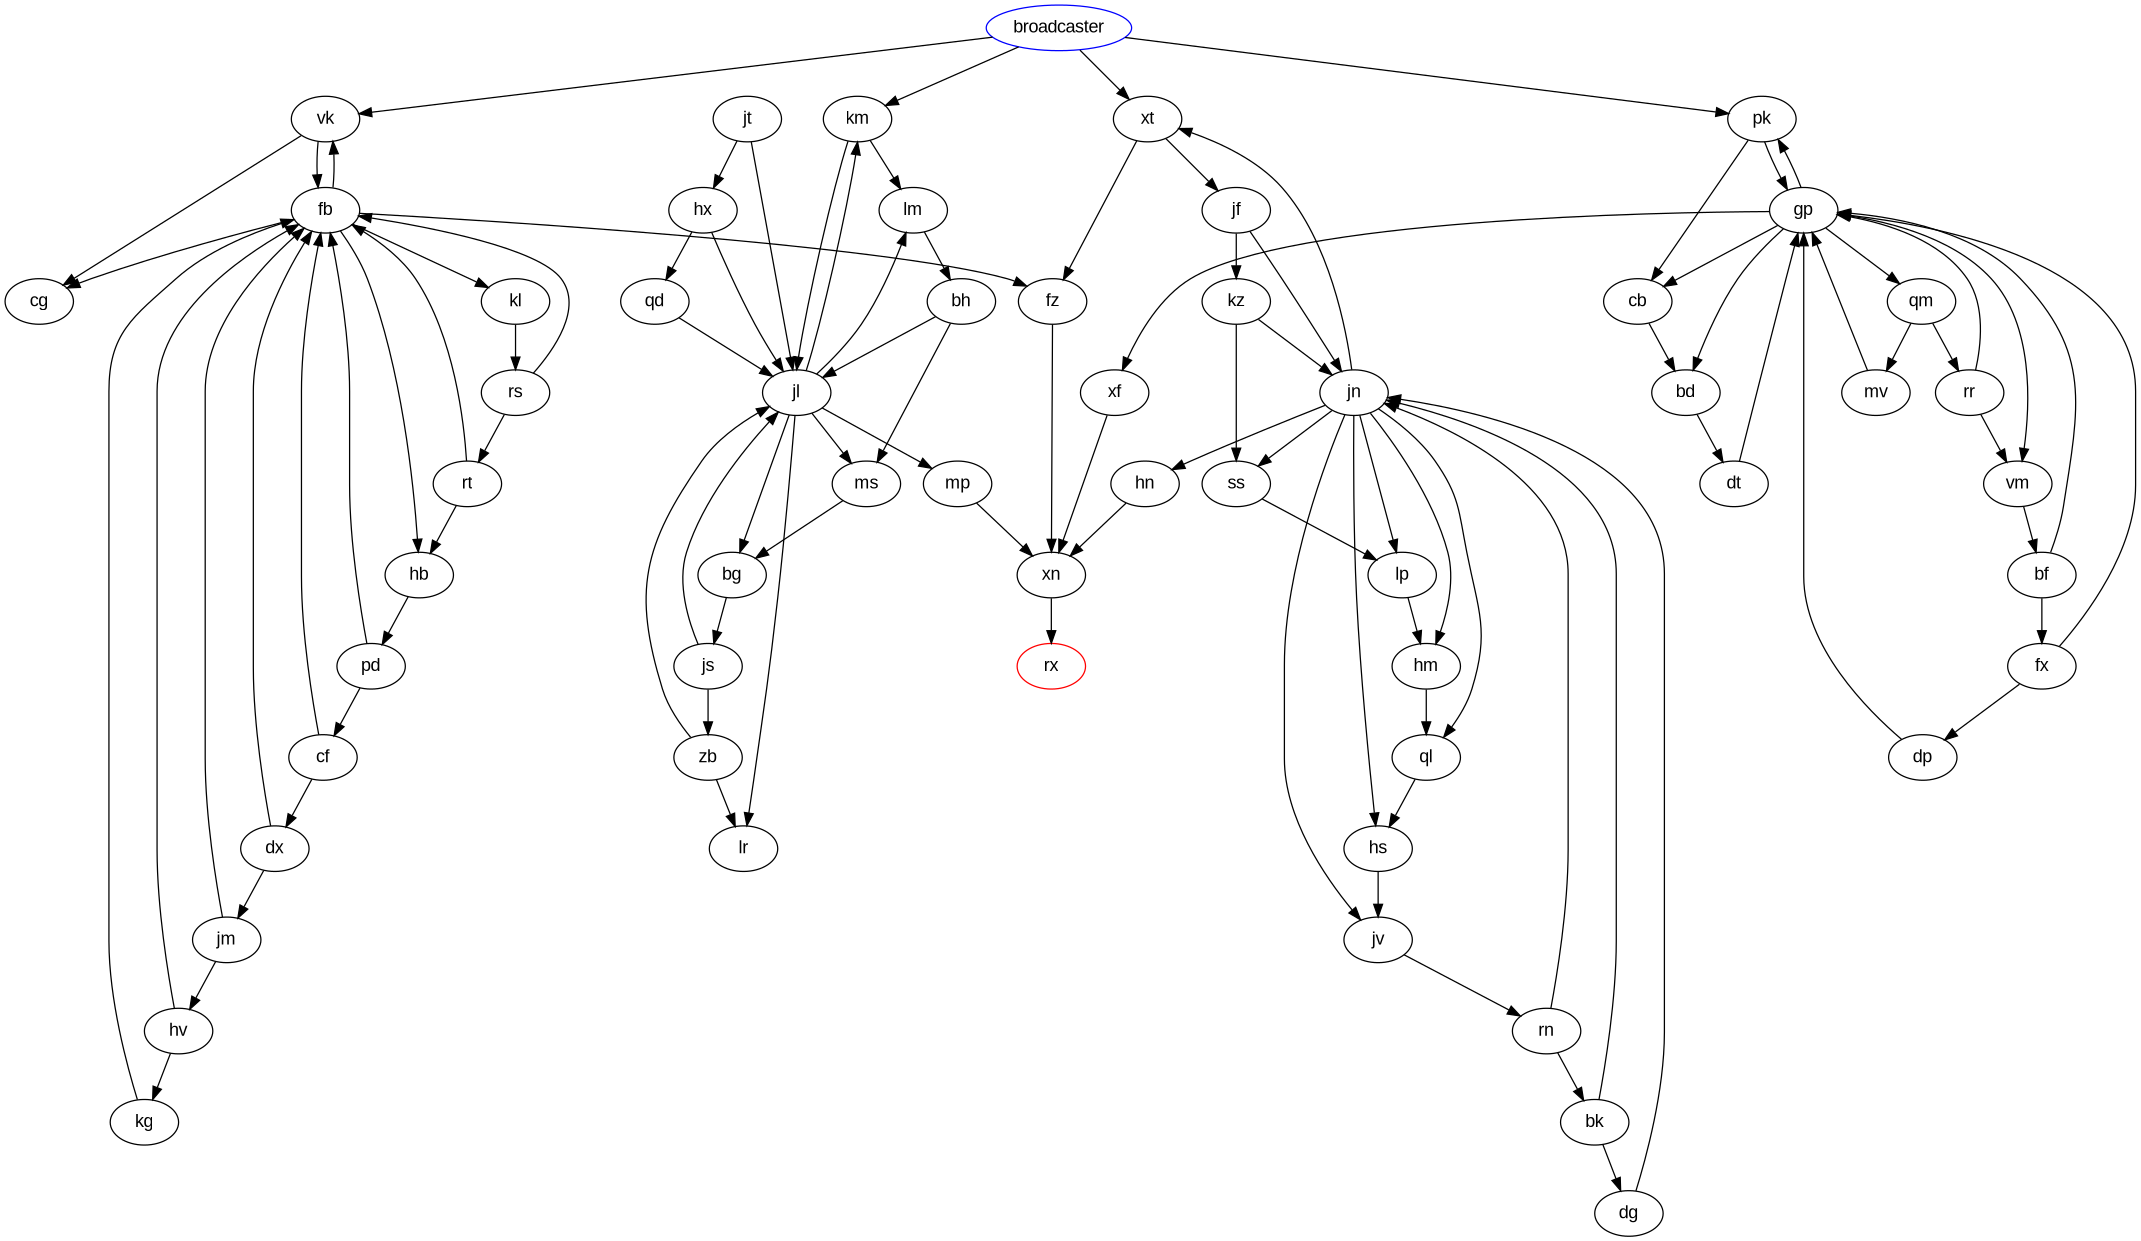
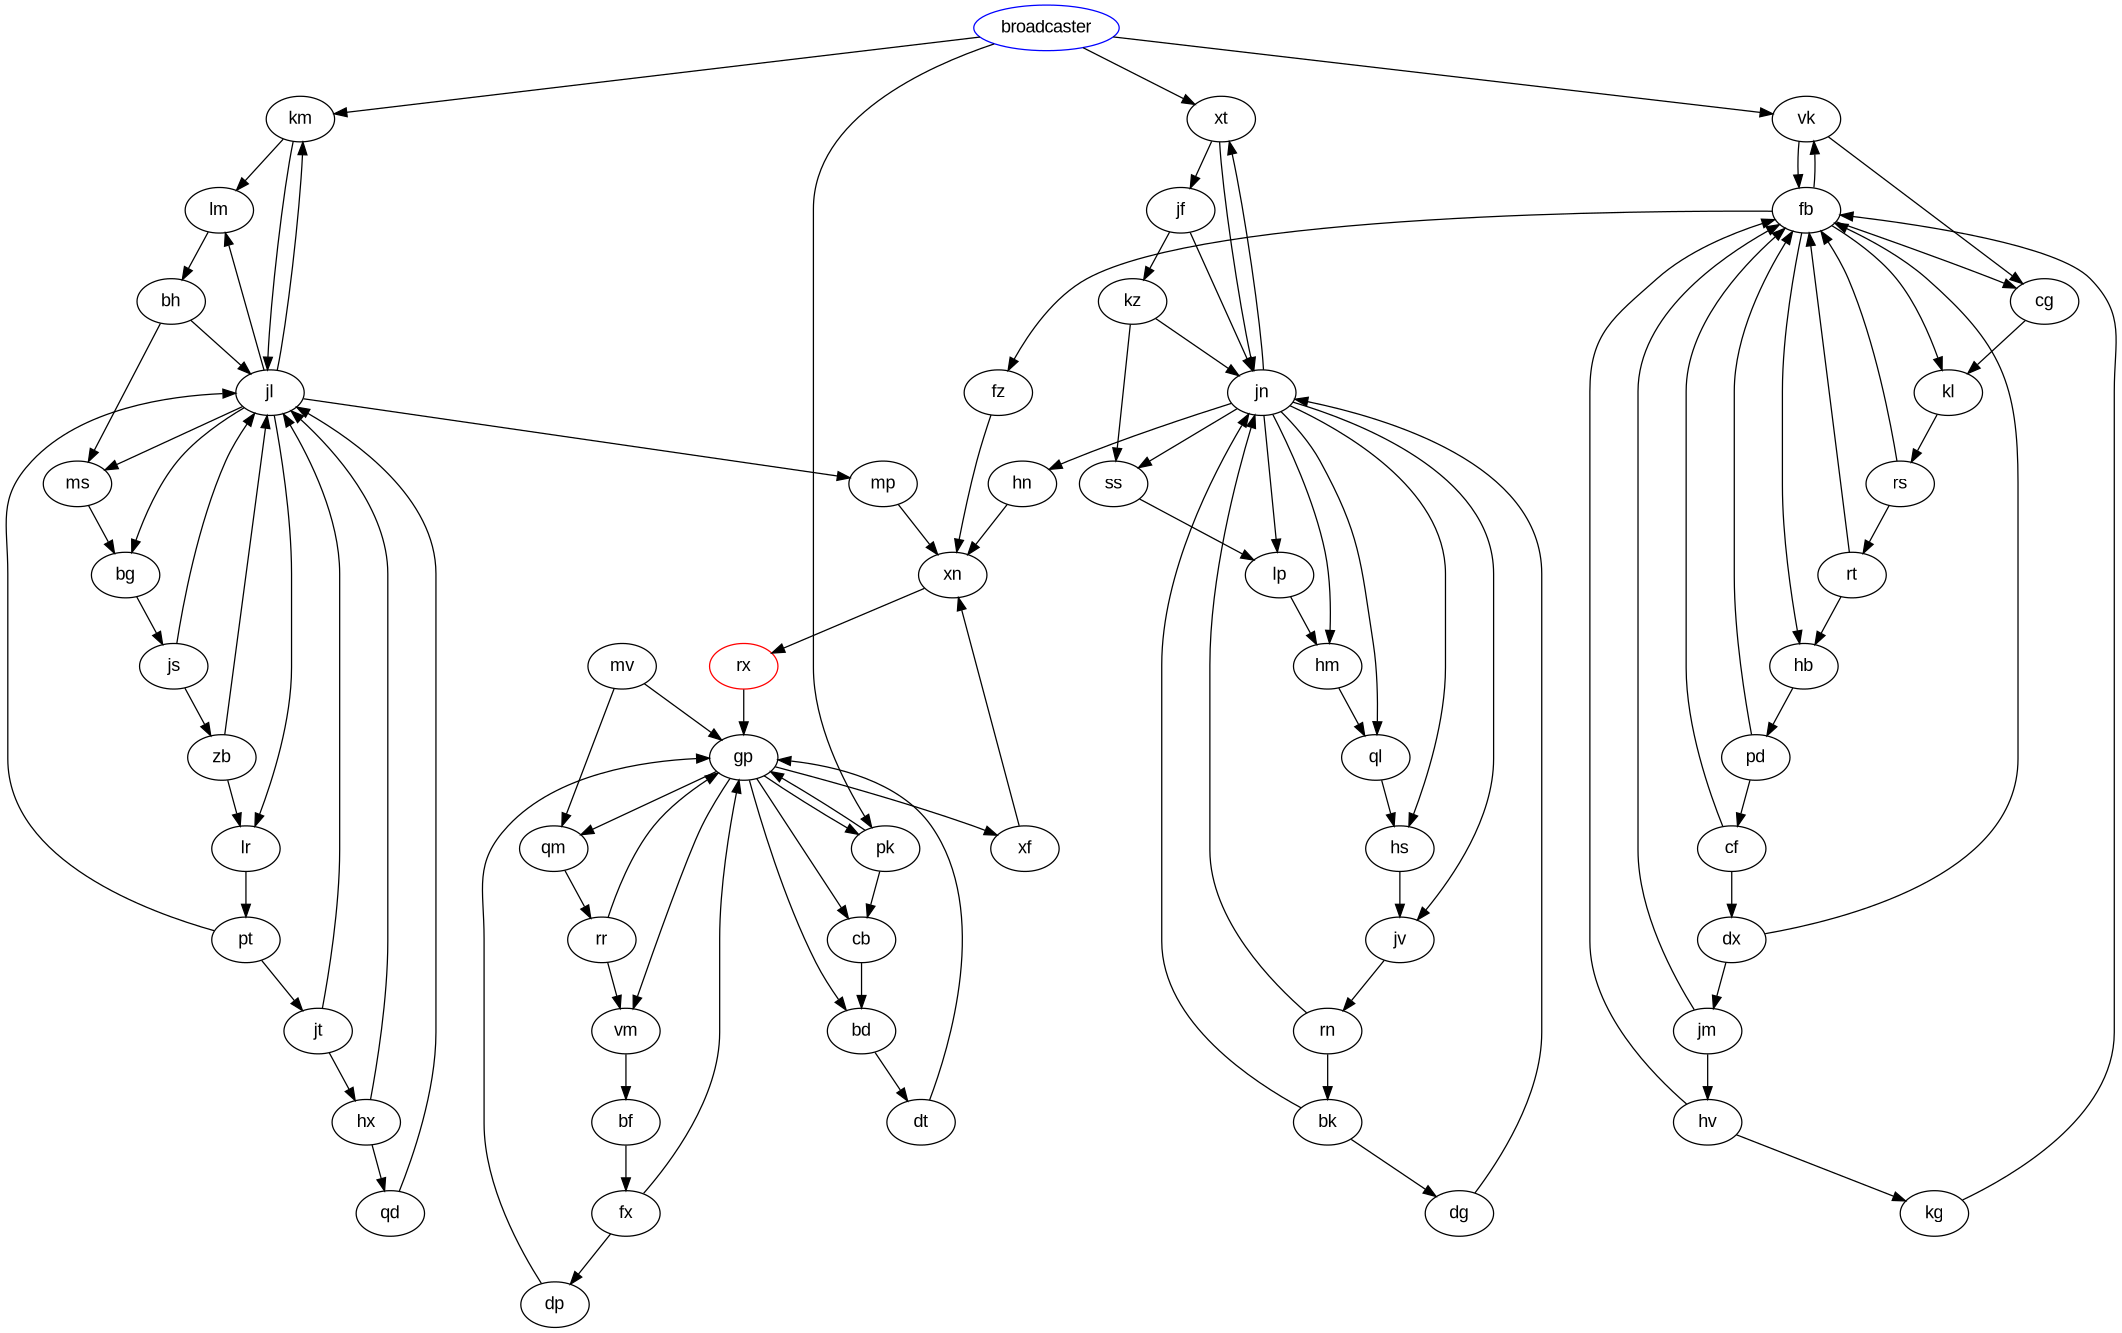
edge "xt" -> "fz": now "xt" -> "jn"
edge "bf" -> "gp": now "rx" -> "gp"
edge "qm" -> "mv": reversed
edge "cg" -> "kl": added
node "pt": added
